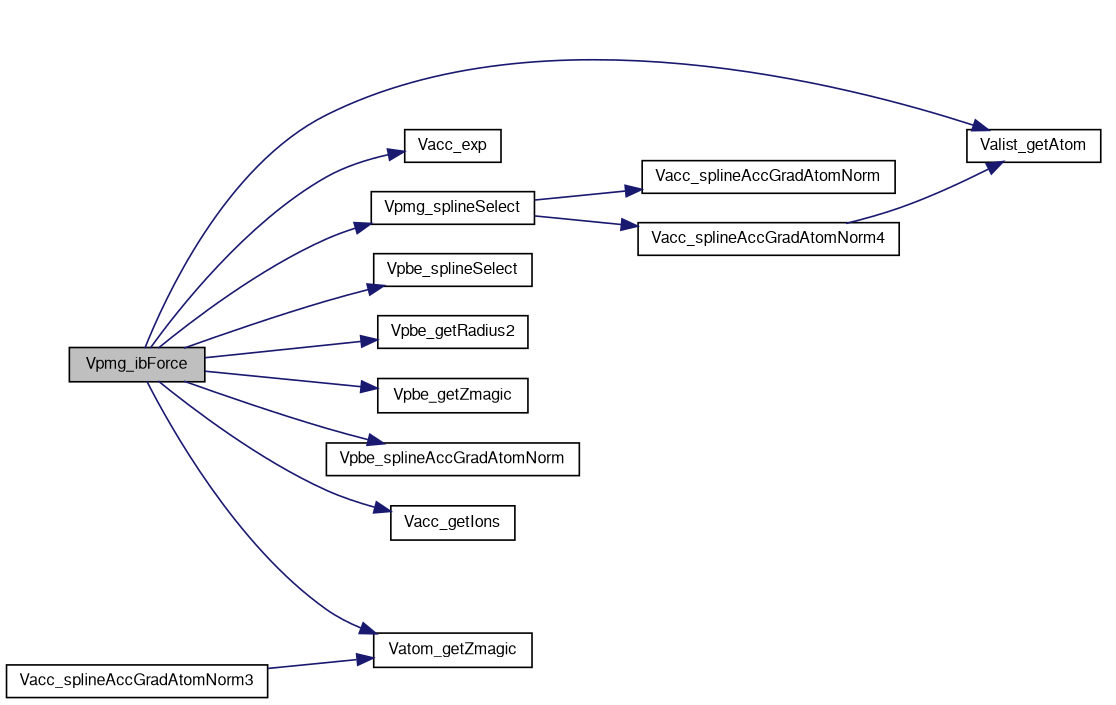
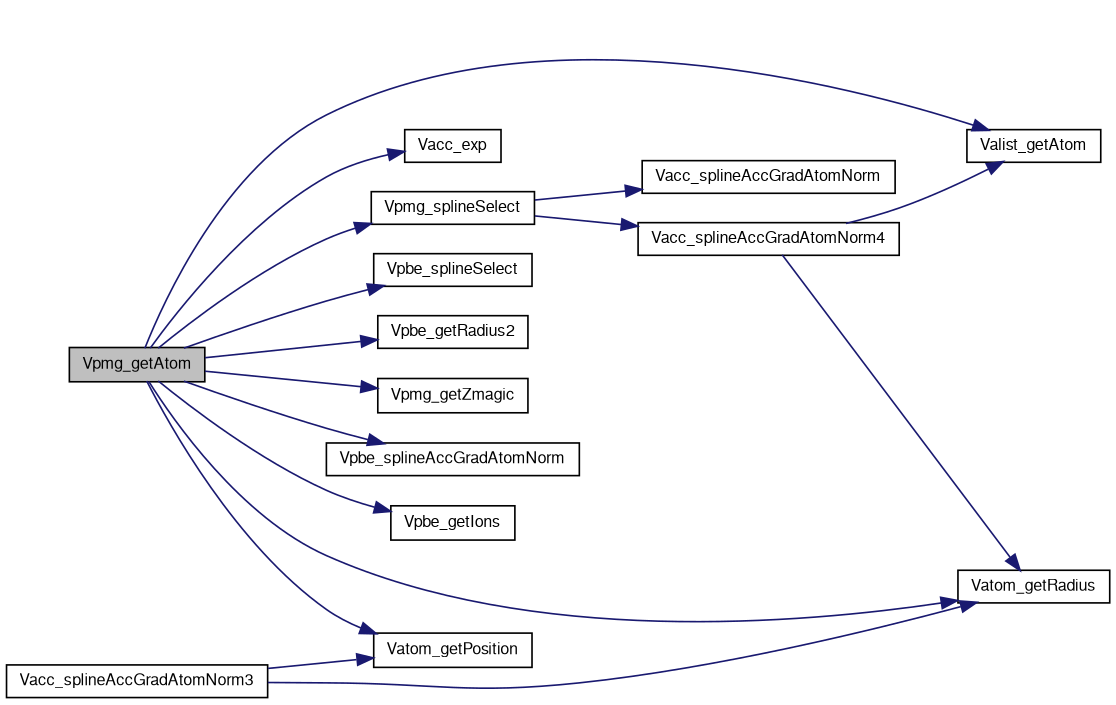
node "Vpmg_ibForce": label "Vpmg_ibForce" -> "Vpmg_getAtom"
node "Vpbe_getZmagic": label "Vpbe_getZmagic" -> "Vpmg_getZmagic"
node "Vacc_getIons": label "Vacc_getIons" -> "Vpbe_getIons"
node "Vatom_getRadius": added
node "Vatom_getZmagic": label "Vatom_getZmagic" -> "Vatom_getPosition"
